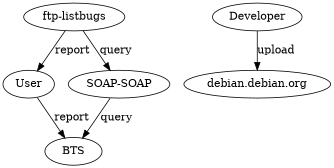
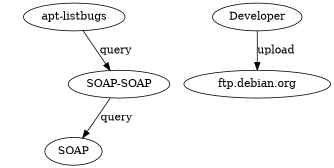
node "ftp-listbugs": label "ftp-listbugs" -> "apt-listbugs"
node "User": removed
node "debian.debian.org": label "debian.debian.org" -> "ftp.debian.org"
node "BTS": label "BTS" -> "SOAP"
